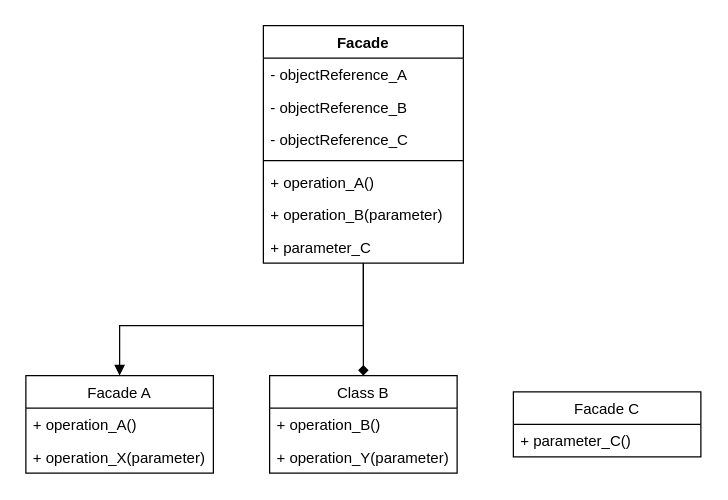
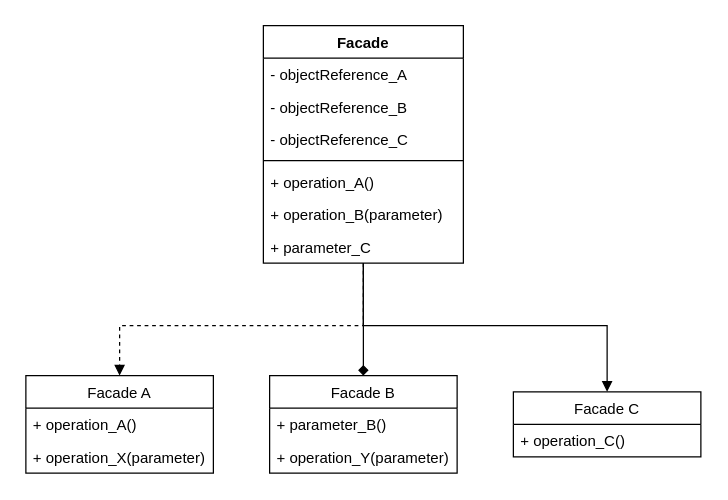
edge "Facade" -> "Facade A": style solid -> dashed
edge "Facade" -> "Facade C": added
node "Class B": label "Class B" -> "Facade B"
node "+ operation_B()": label "+ operation_B()" -> "+ parameter_B()"
node "+ parameter_C()": label "+ parameter_C()" -> "+ operation_C()"
